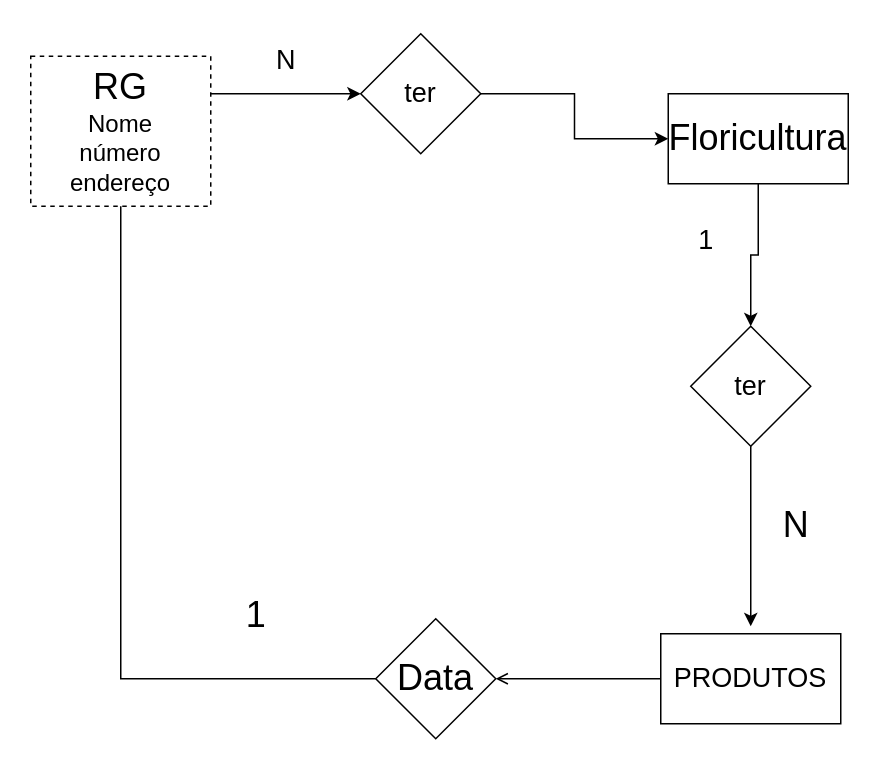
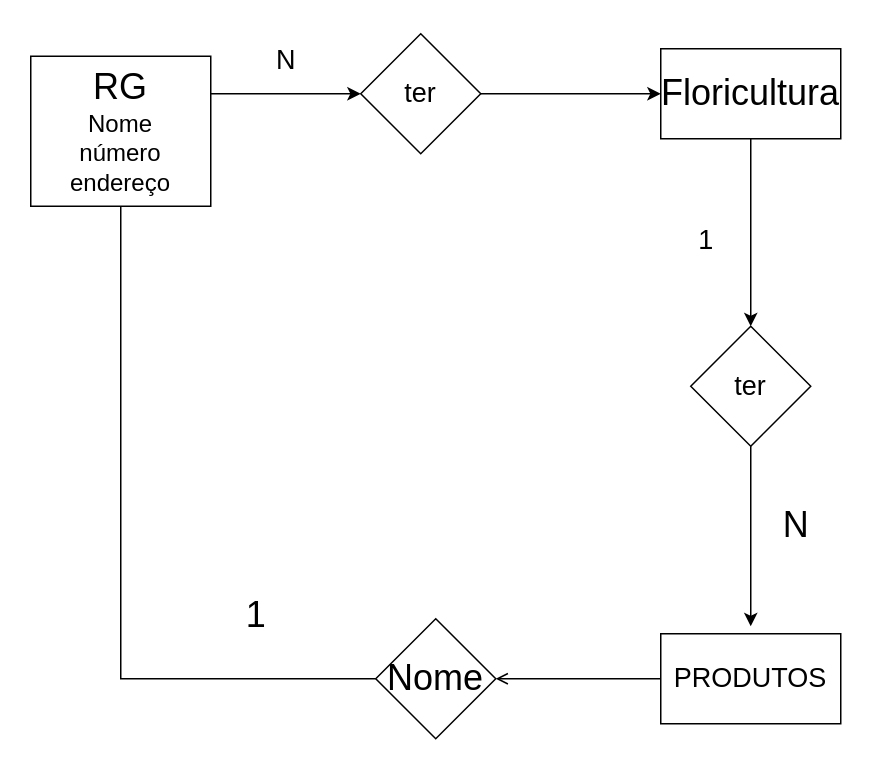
node "RG Nome número endereço": style dashed -> solid
node "Floricultura": moved (758, 139) -> (751, 94)
node "Data": label "Data" -> "Nome"
